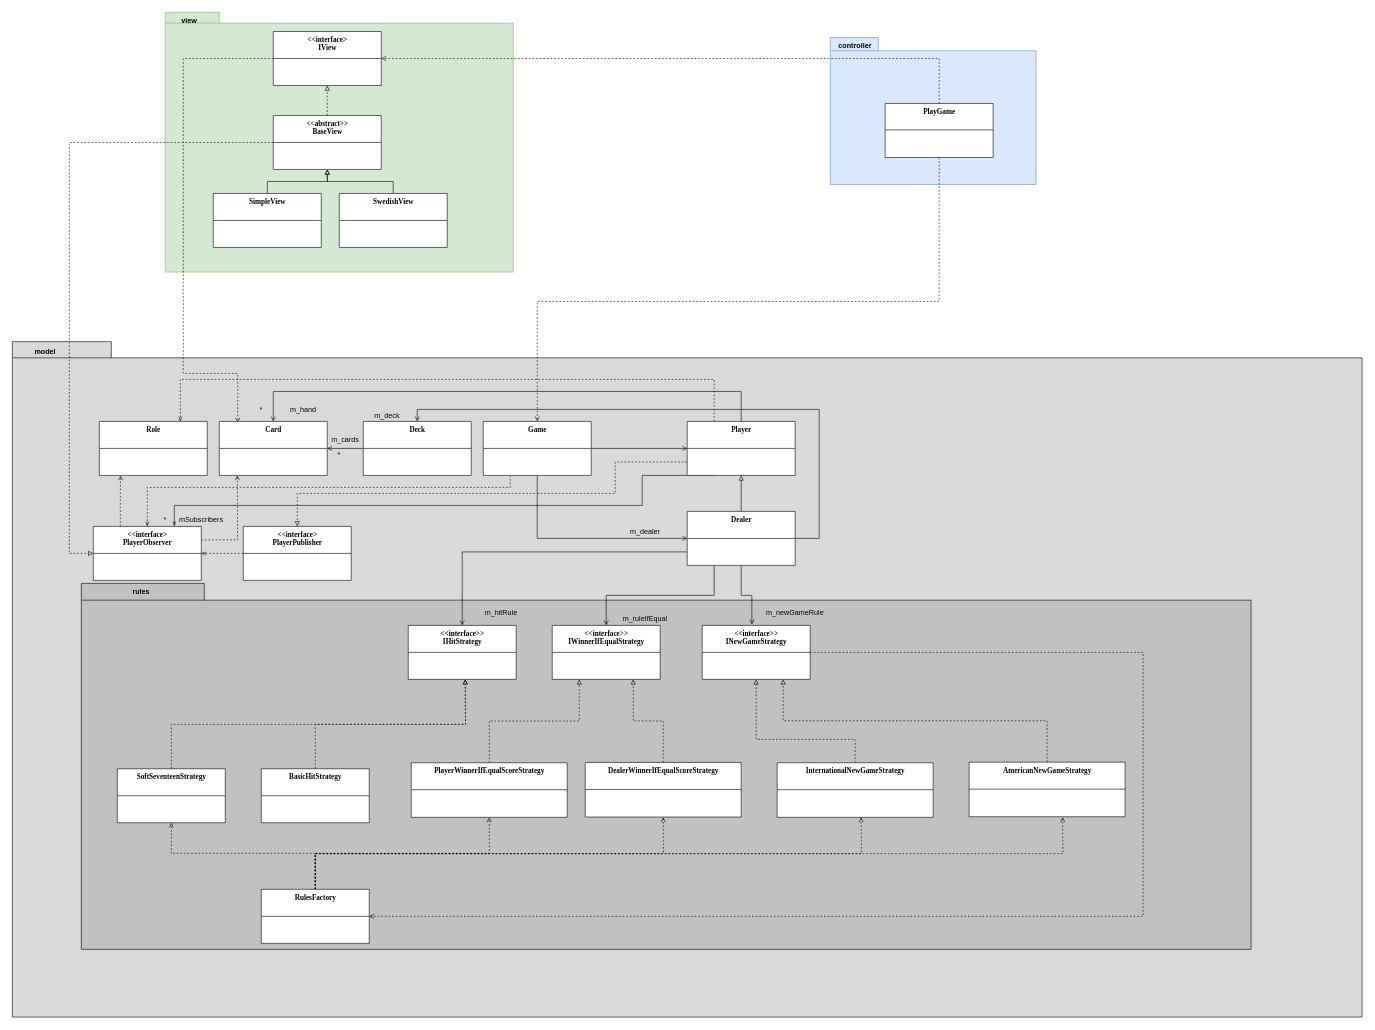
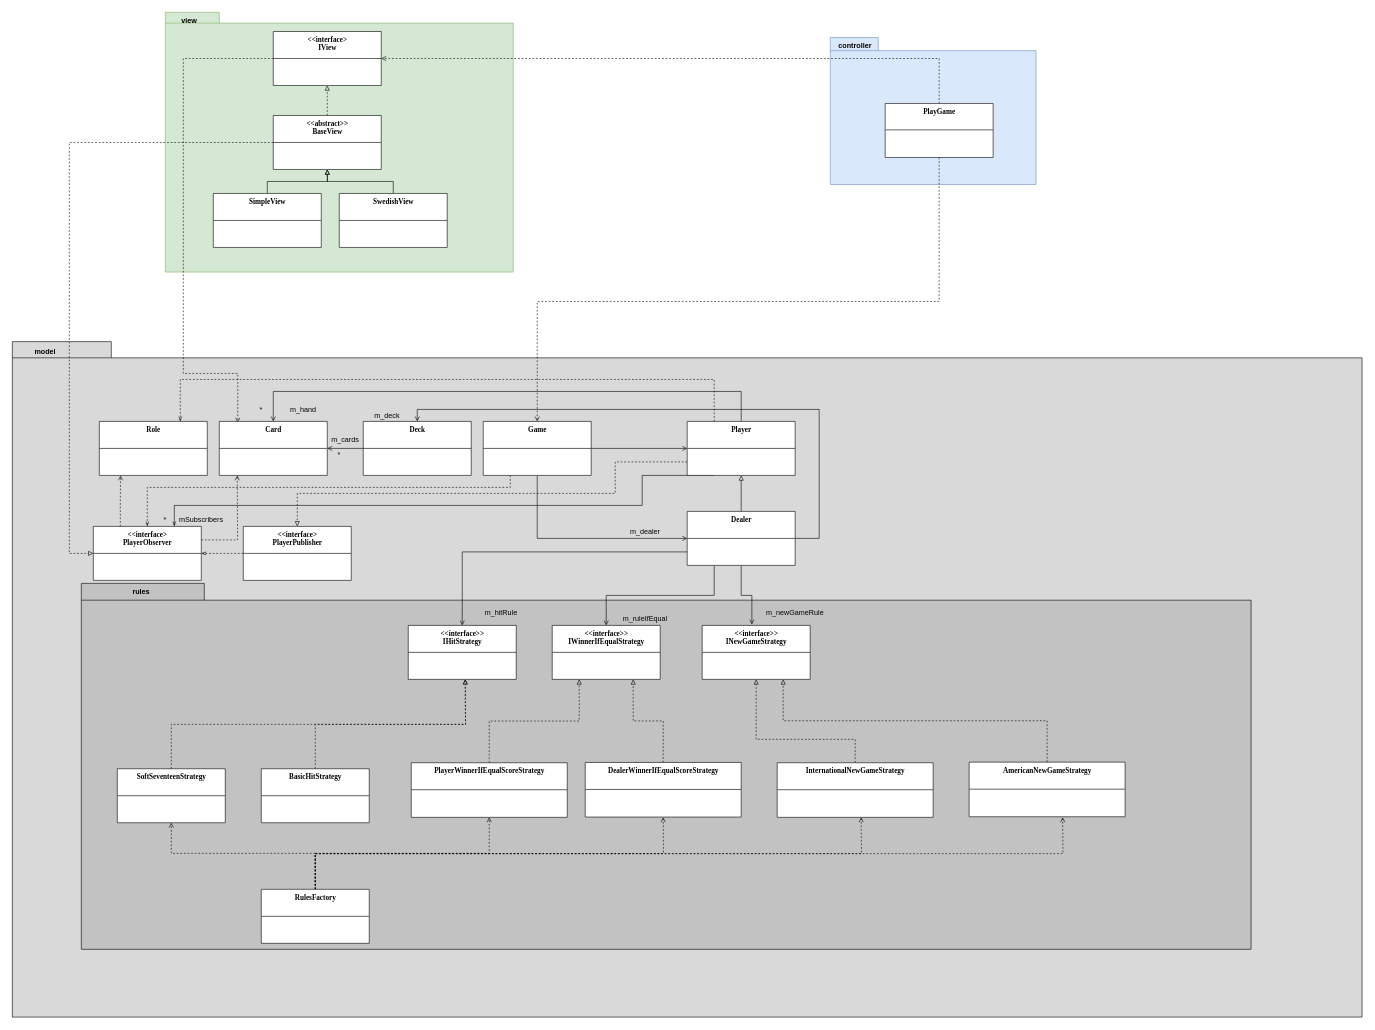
edge "<<interface>> INewGameStrategy" -> "RulesFactory": removed
